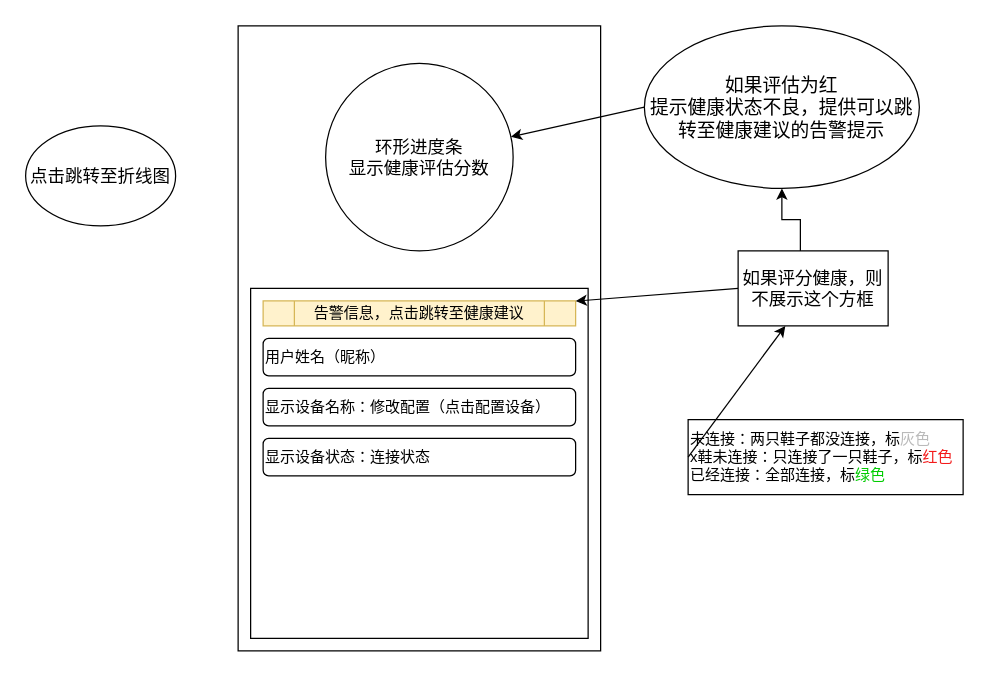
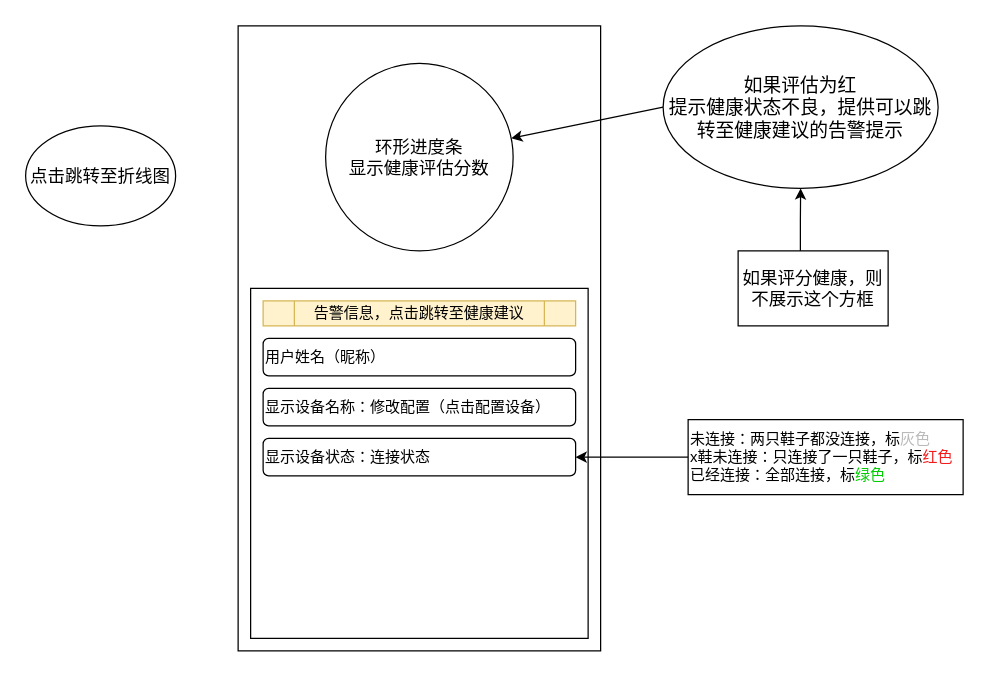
node "如果评估为红 提示健康状态不良，提供可以跳转至健康建议的告警提示": moved (782, 107) -> (801, 107)
edge "如果评分健康，则不展示这个方框" -> "告警信息，点击跳转至健康建议": removed
edge "未连接：两只鞋子都没连接，标灰色 x鞋未连接：只连接了一只鞋子，标红色 已经连接：全部连接，标绿色" -> "如果评分健康，则不展示这个方框": now "未连接：两只鞋子都没连接，标灰色 x鞋未连接：只连接了一只鞋子，标红色 已经连接：全部连接，标绿色" -> "显示设备状态：连接状态"
